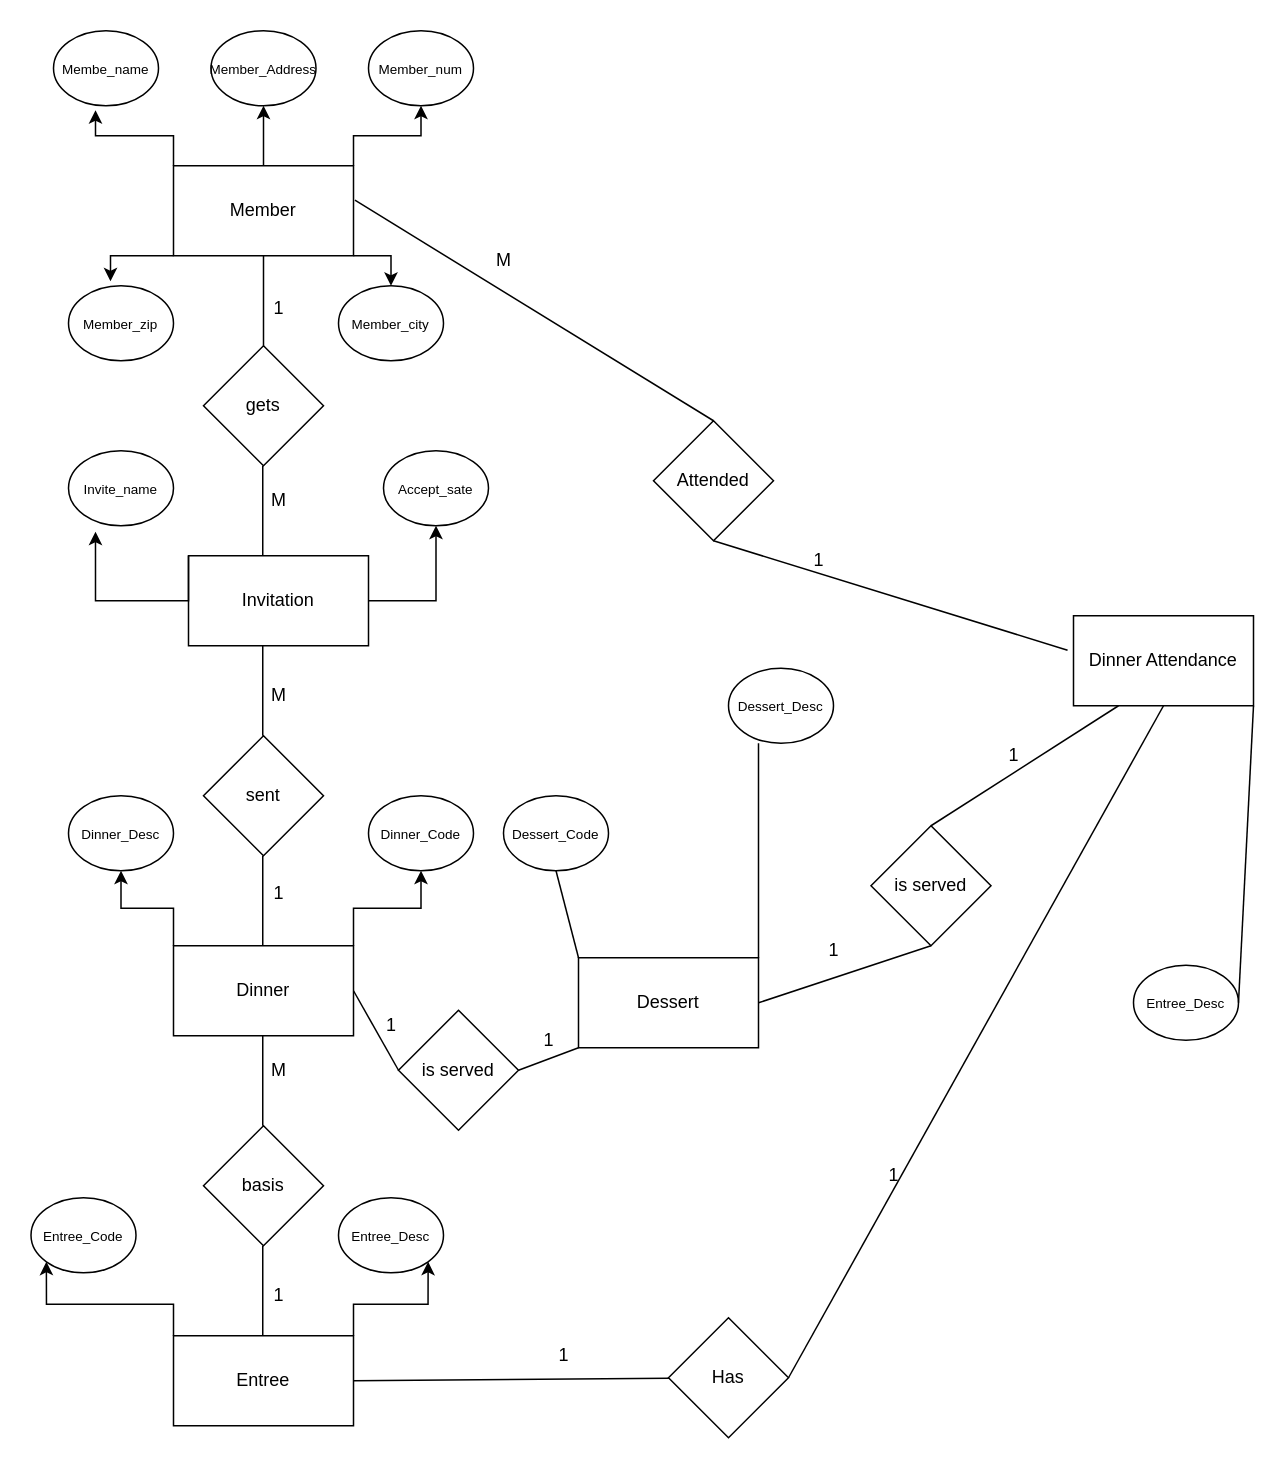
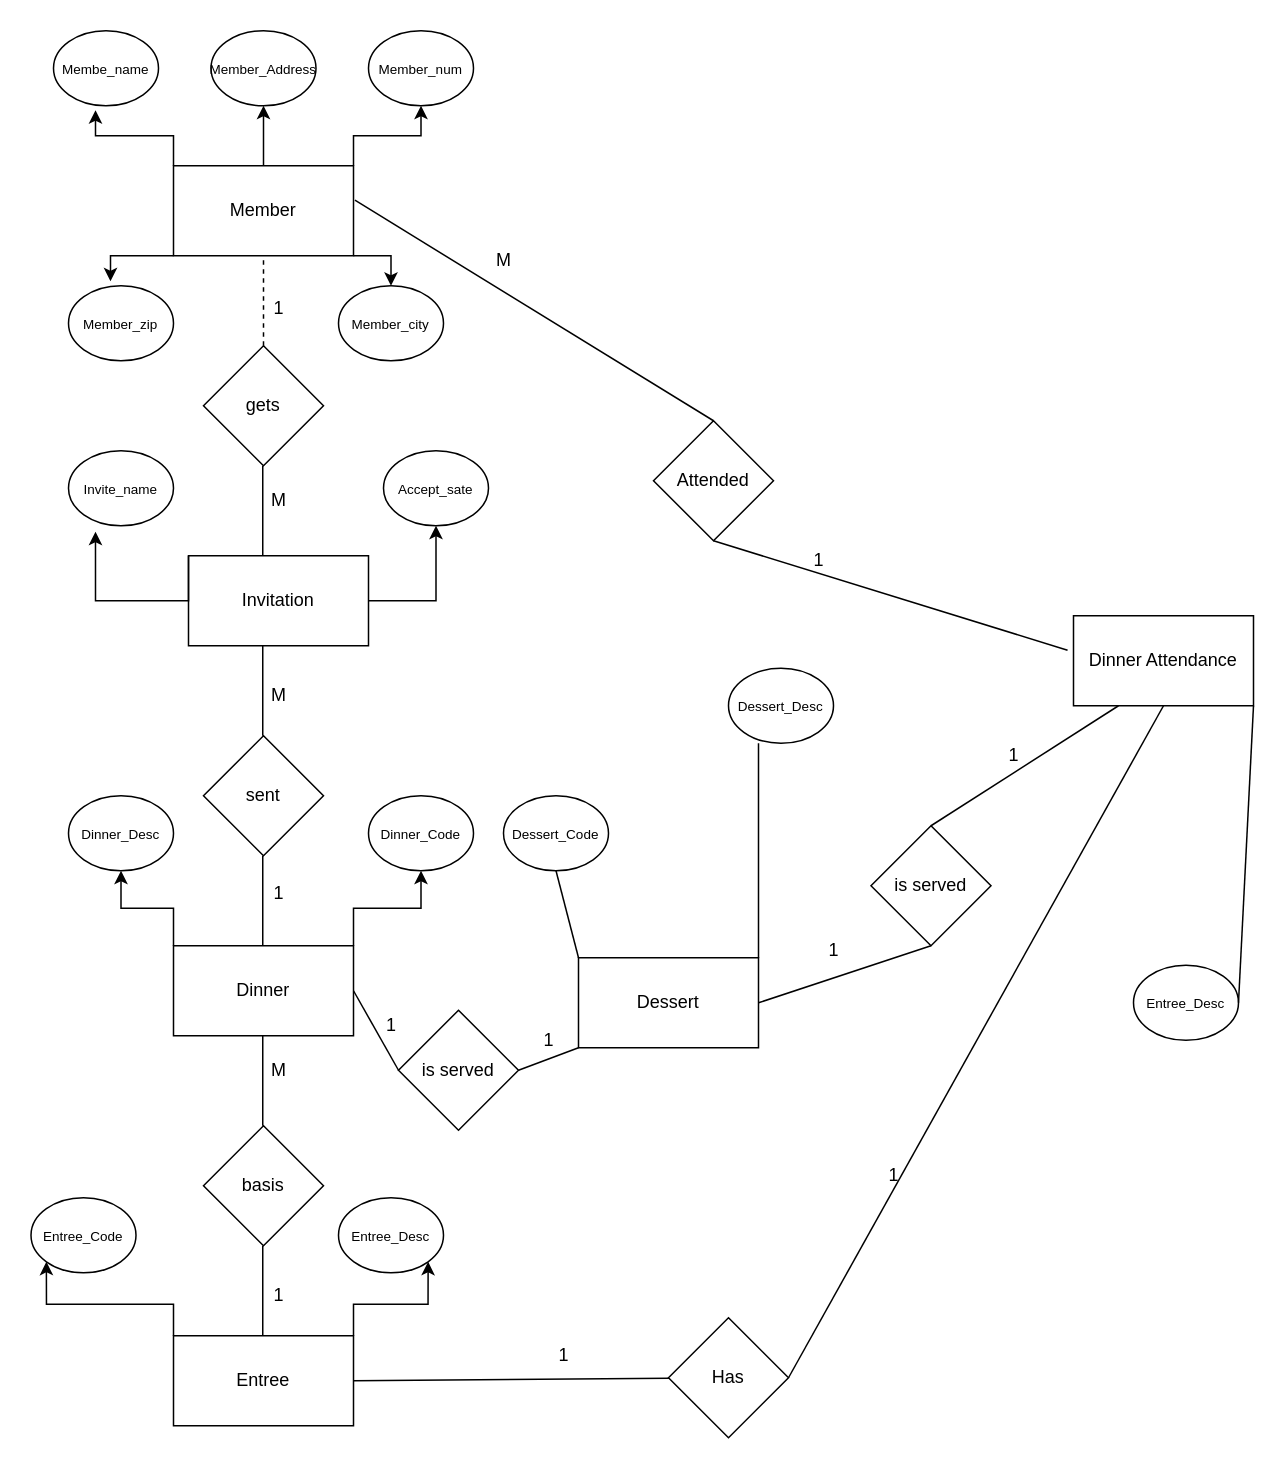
edge "Member" -- "gets": style solid -> dashed
